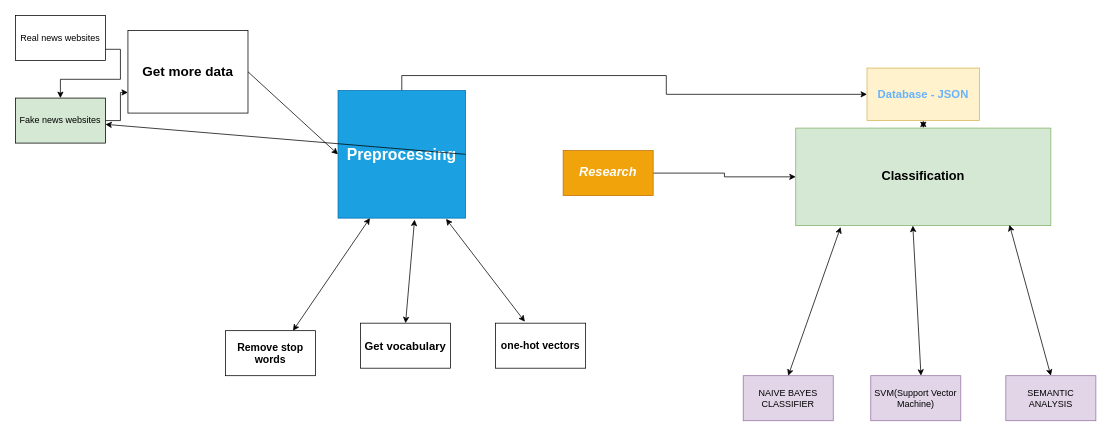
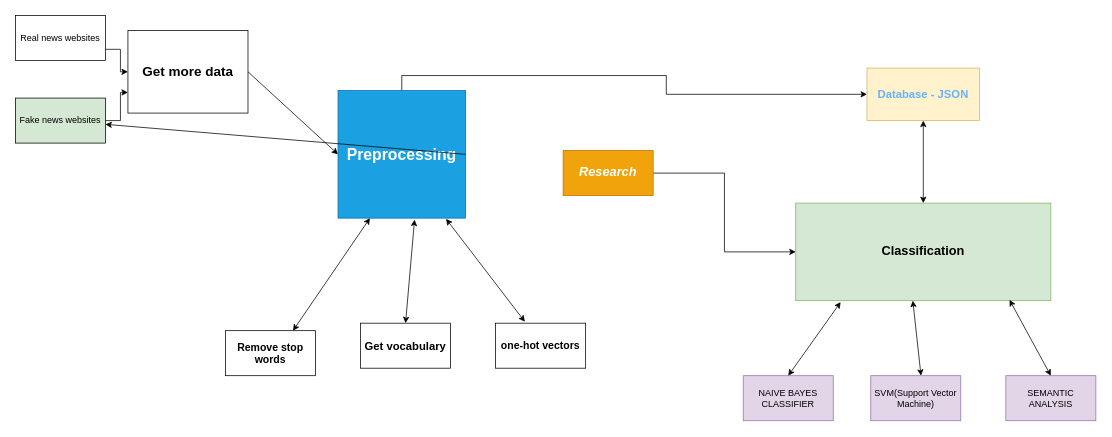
edge "Real news websites" -> "Fake news websites": now "Real news websites" -> "Get more data"
node "Classification": moved (923, 177) -> (923, 252)
